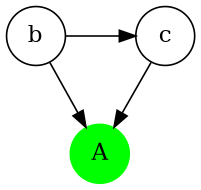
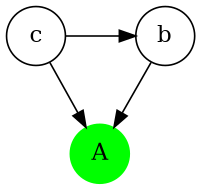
edge "b" -> "c": reversed
